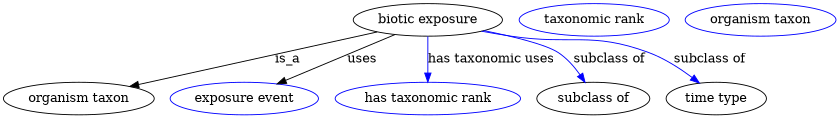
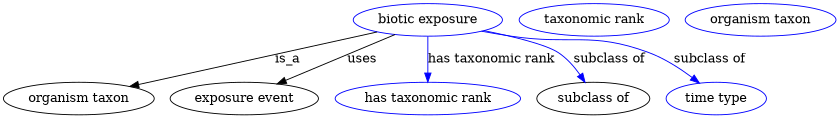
node "biotic exposure": color black -> blue
edge "biotic exposure" -> "has taxonomic rank": label "has taxonomic uses" -> "has taxonomic rank"
node "exposure event": color blue -> black
node "time type": color black -> blue
